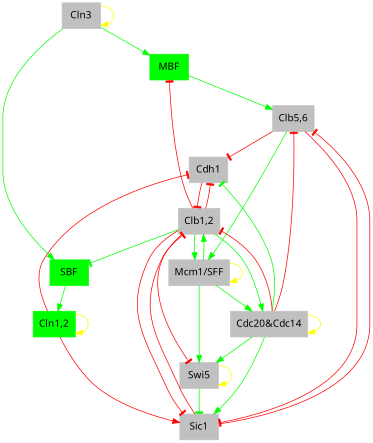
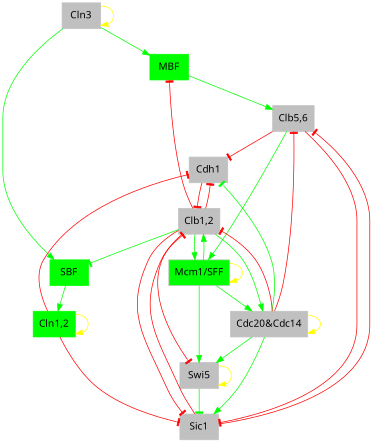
node "Mcm1/SFF": fillcolor gray -> green
edge "Cln1,2" -> "Sic1": arrowhead normal -> tee
